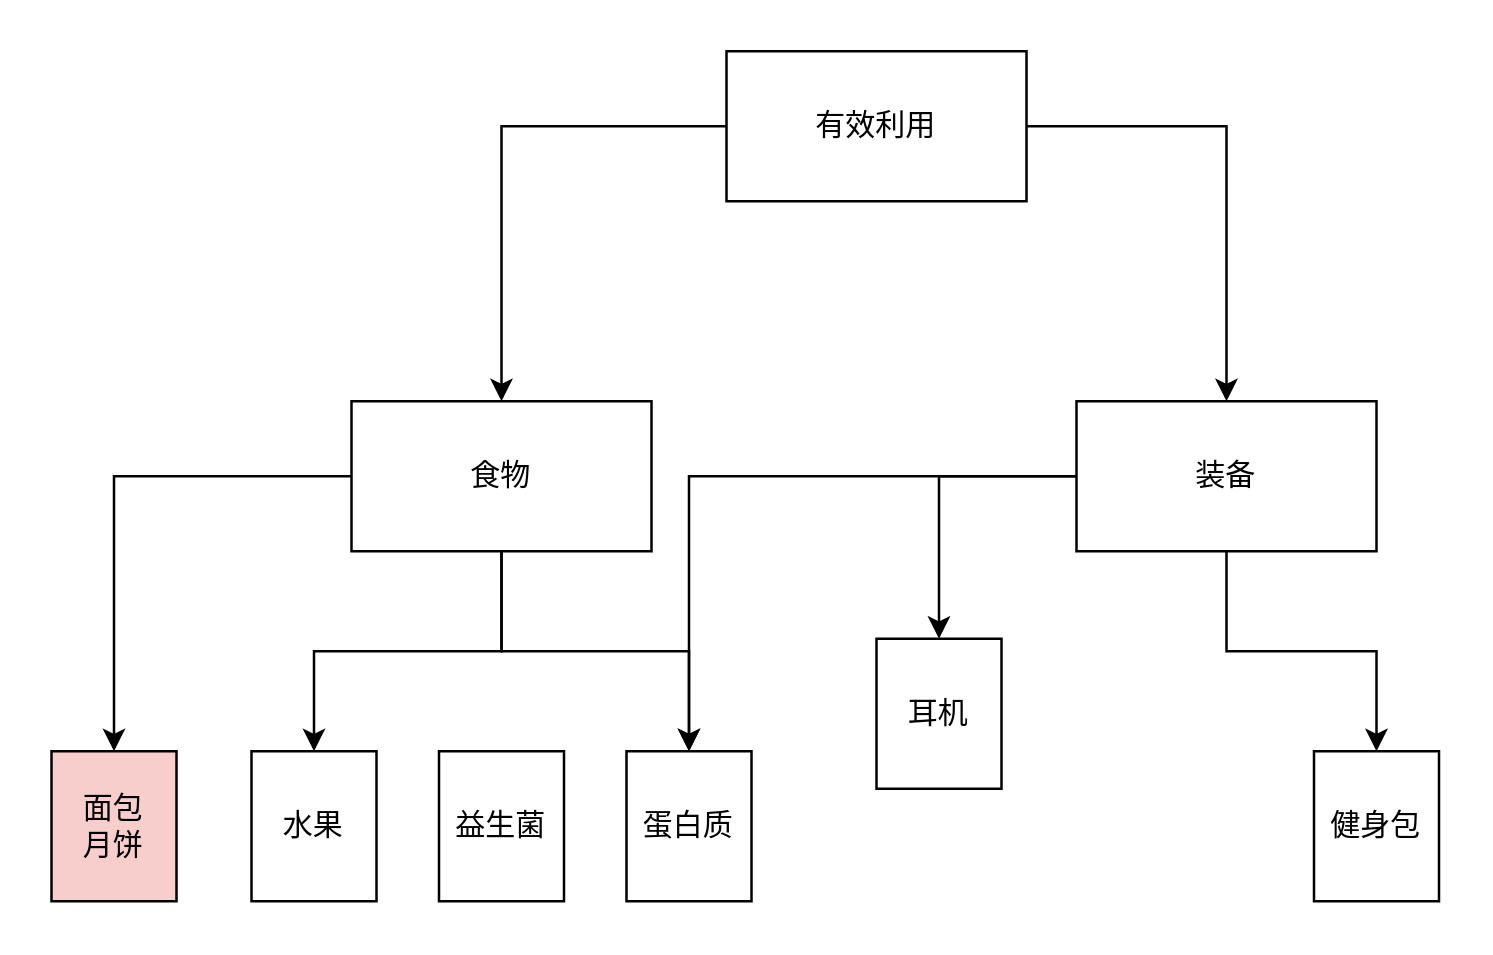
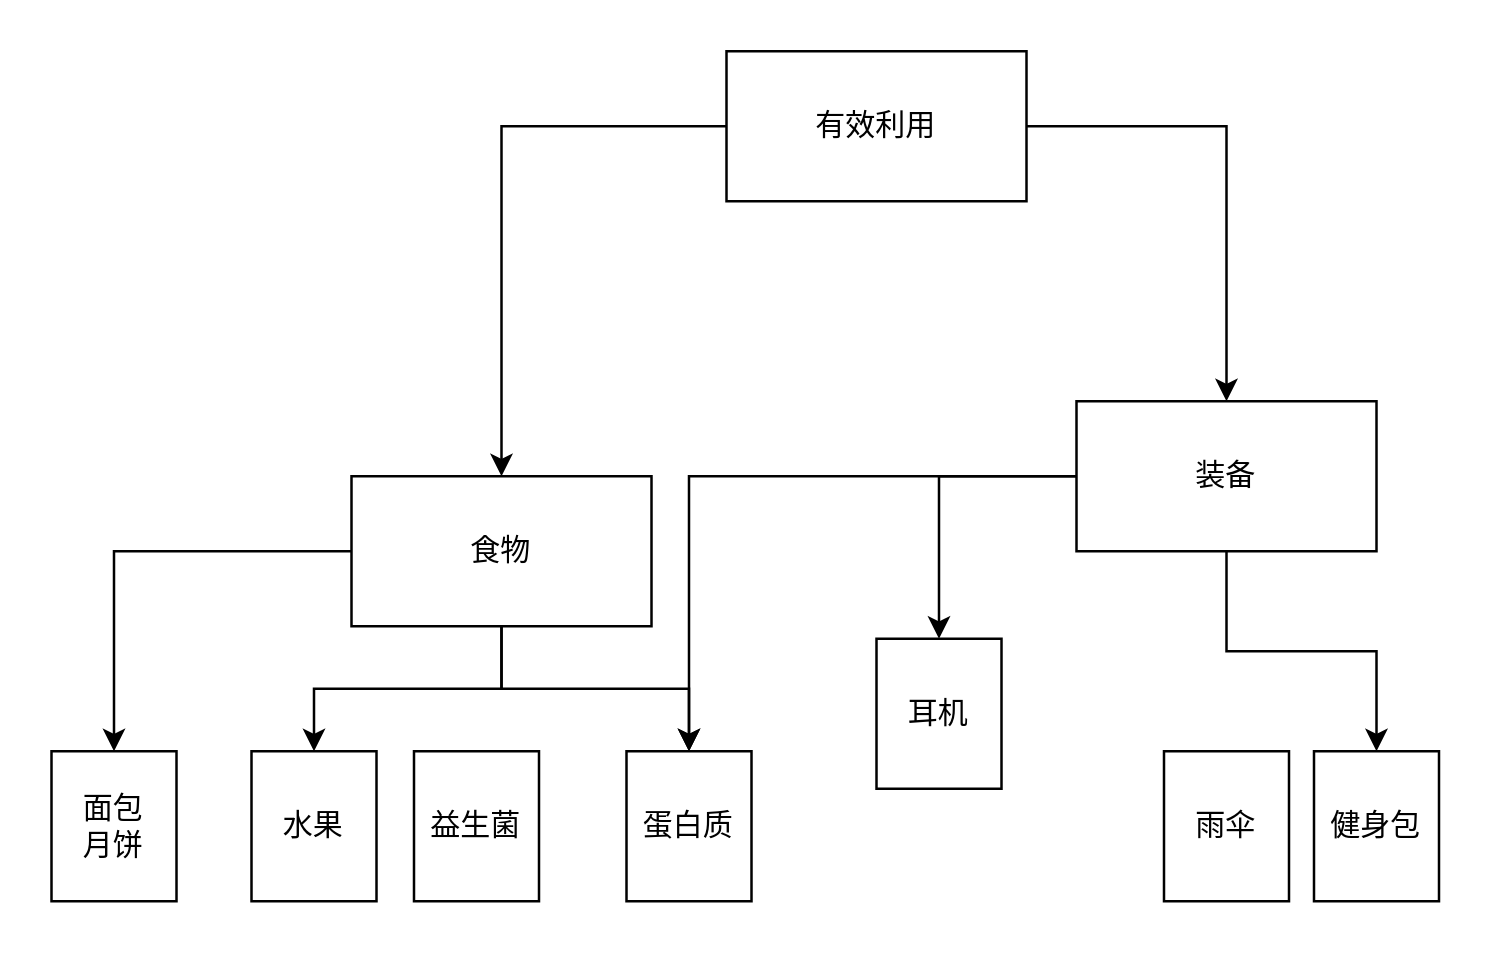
node "食物": moved (501, 476) -> (501, 551)
node "面包 月饼": fillcolor #f8cecc -> #ffffff
node "益生菌": moved (501, 826) -> (476, 826)
node "雨伞": added
